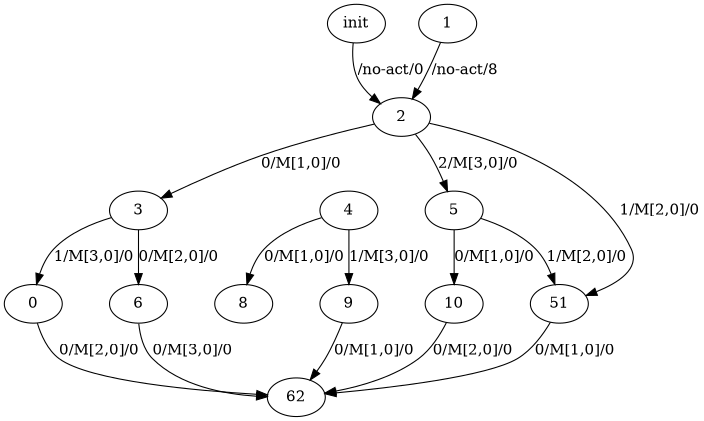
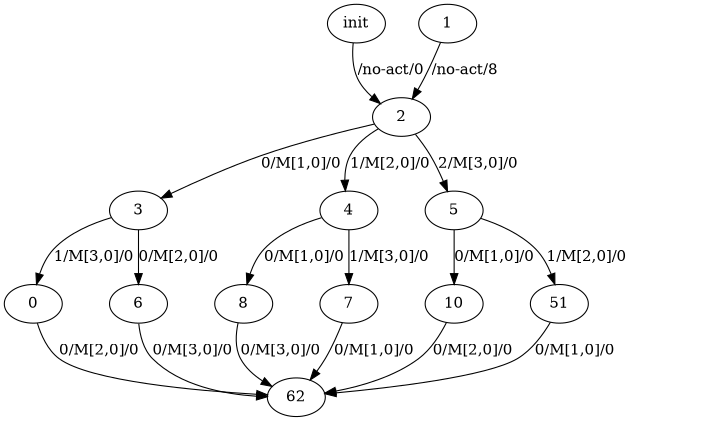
edge "2" -> "51": now "2" -> "4"
node "9": label "9" -> "7"
edge "8" -> "62": added, label "0/M[3,0]/0"
